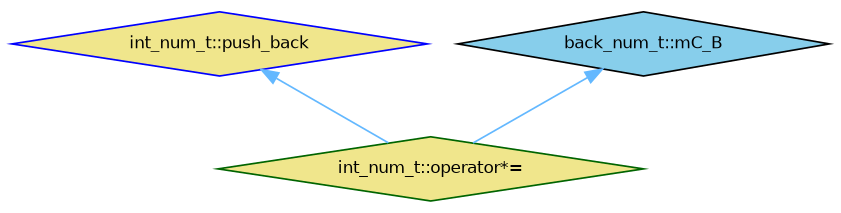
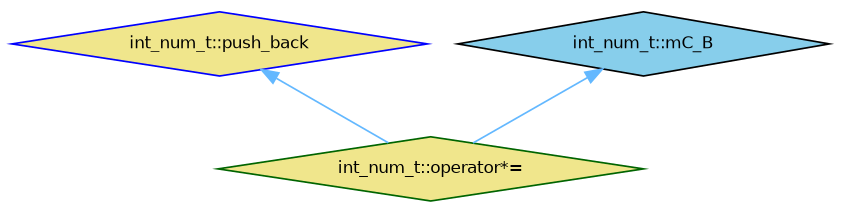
node "back_num_t::mC_B": label "back_num_t::mC_B" -> "int_num_t::mC_B"
